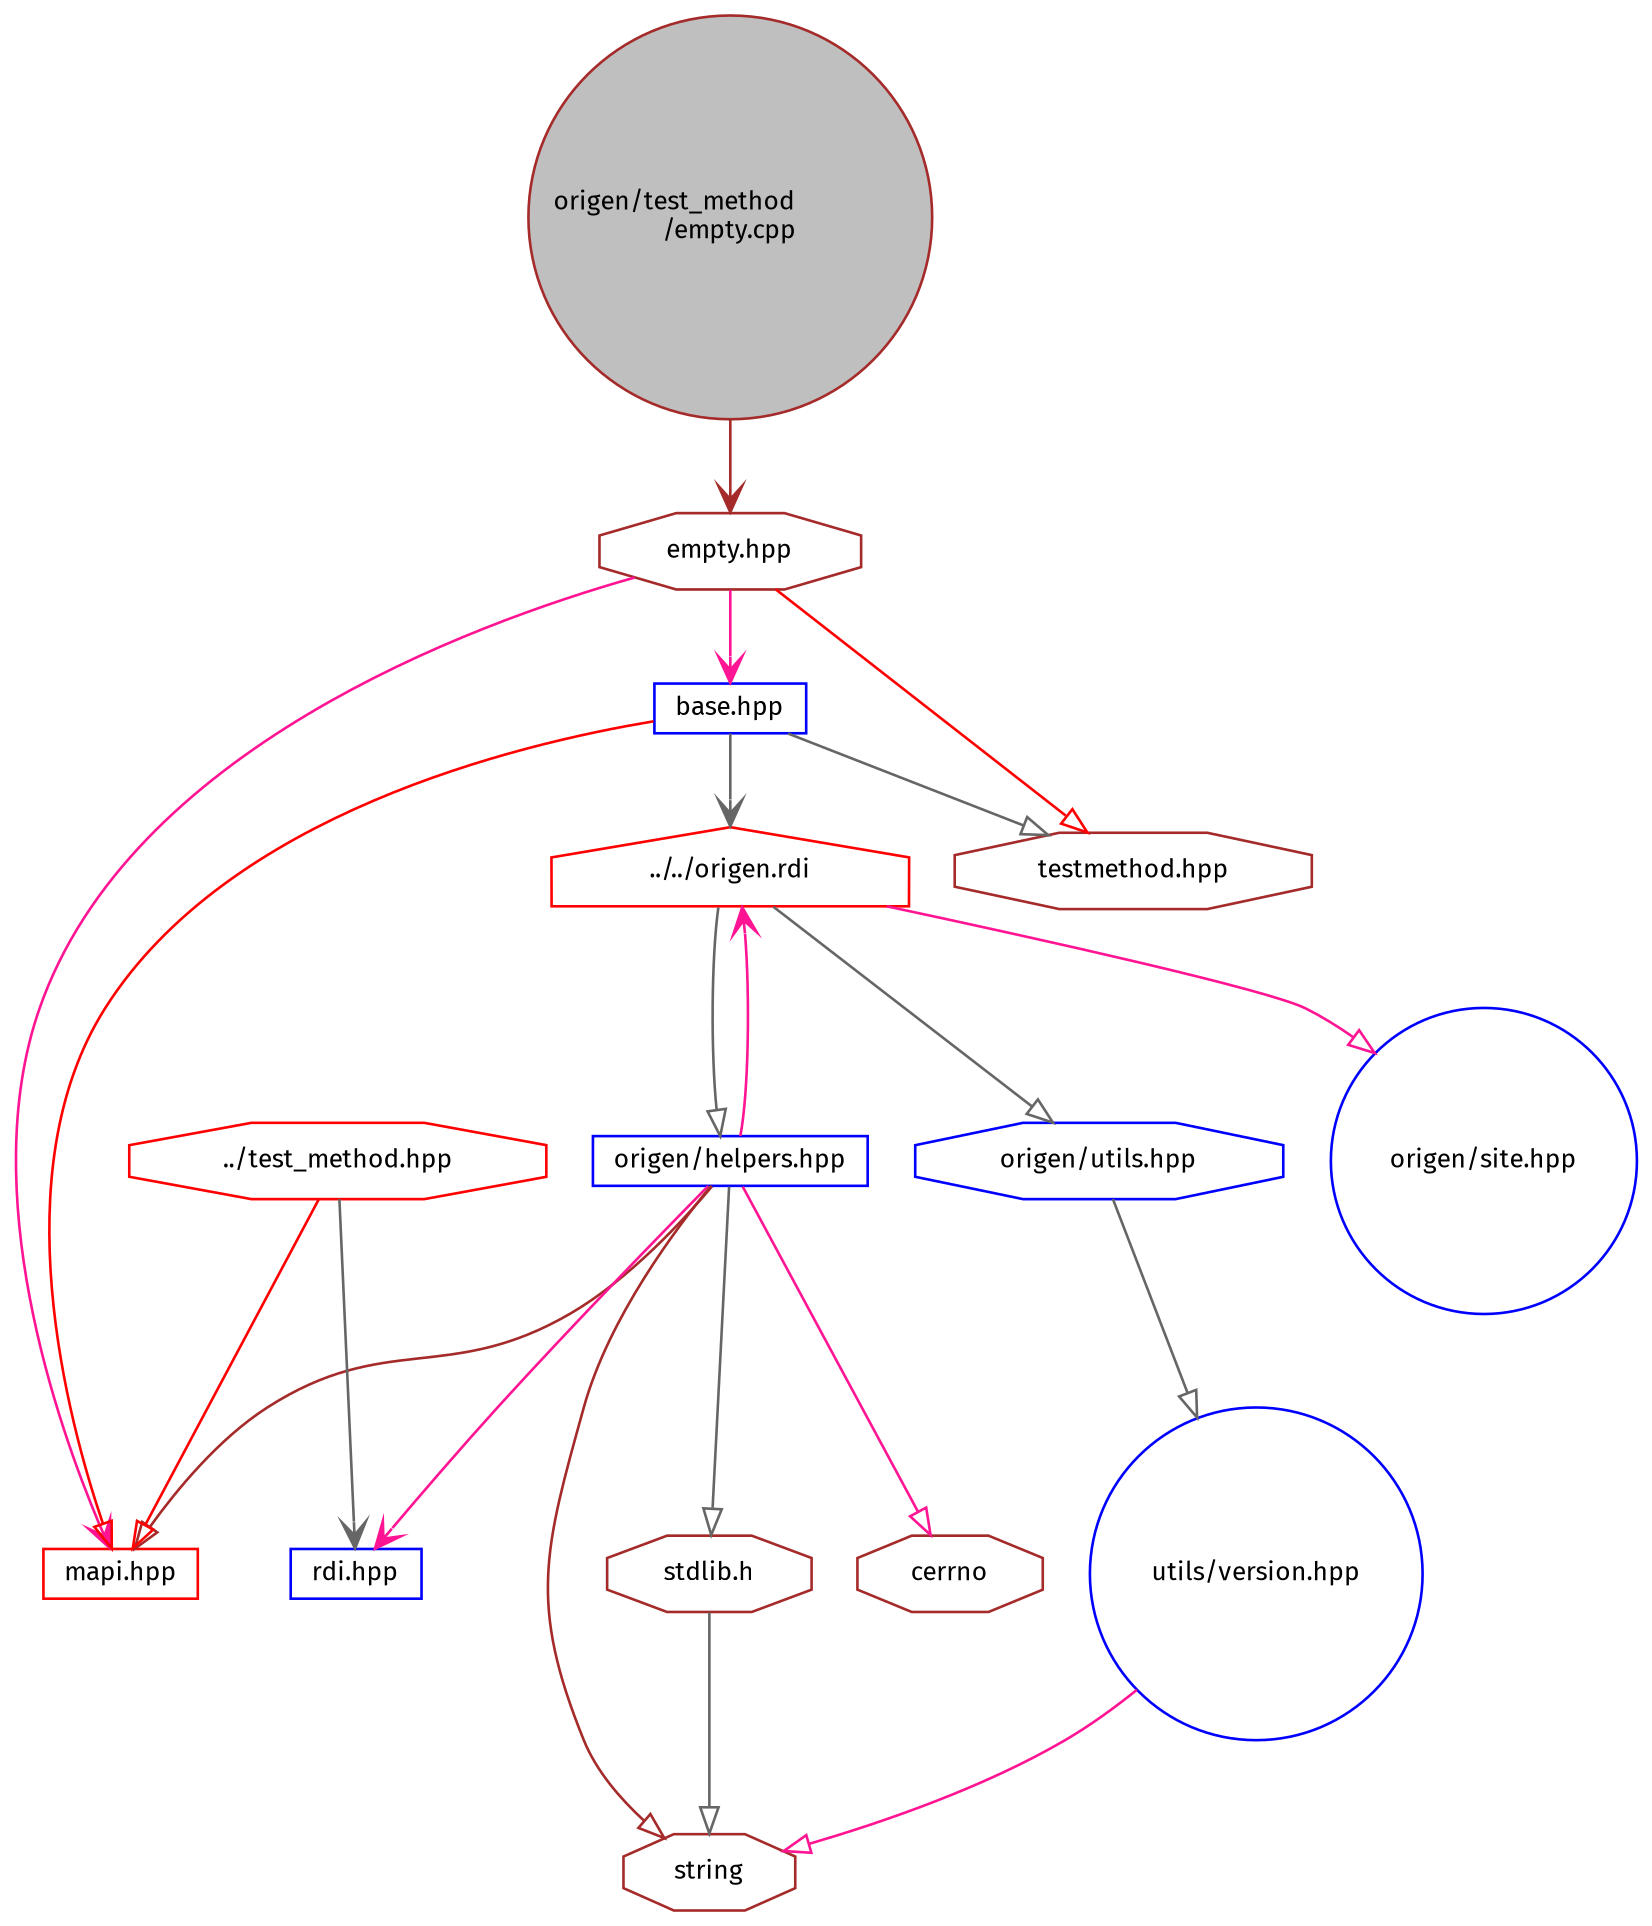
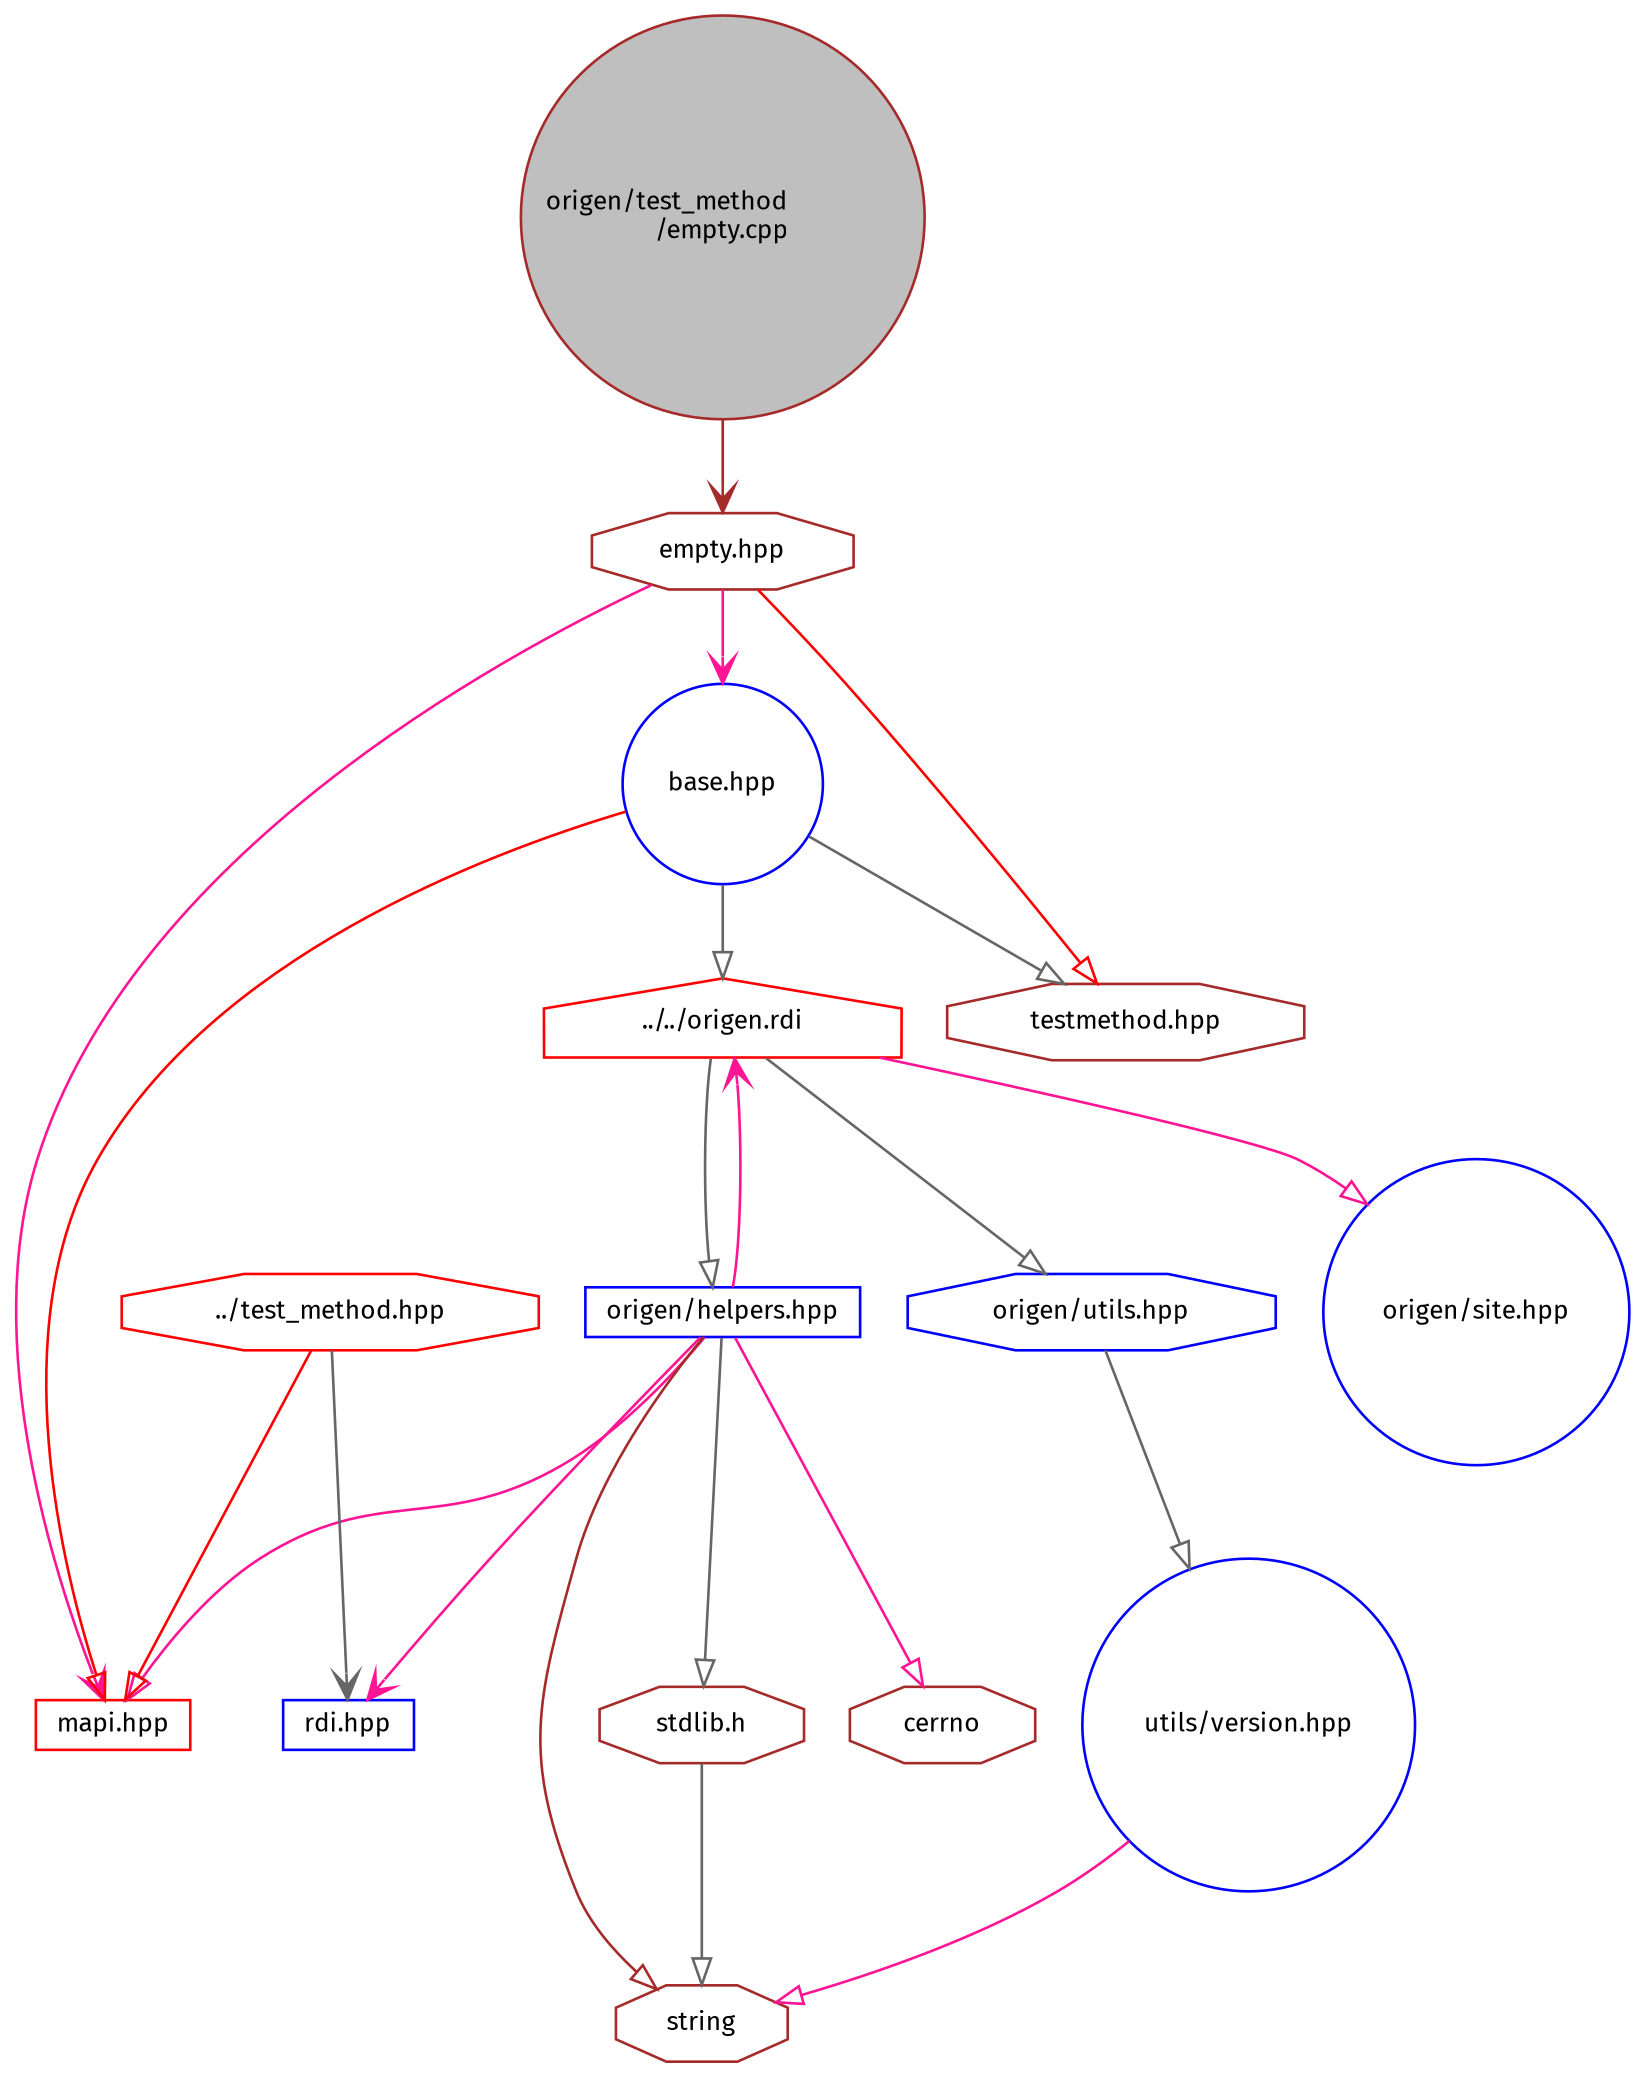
node "base.hpp": shape box -> circle
edge "base.hpp" -> "../../origen.rdi": arrowhead vee -> onormal
edge "origen/helpers.hpp" -> "mapi.hpp": color brown -> deeppink
